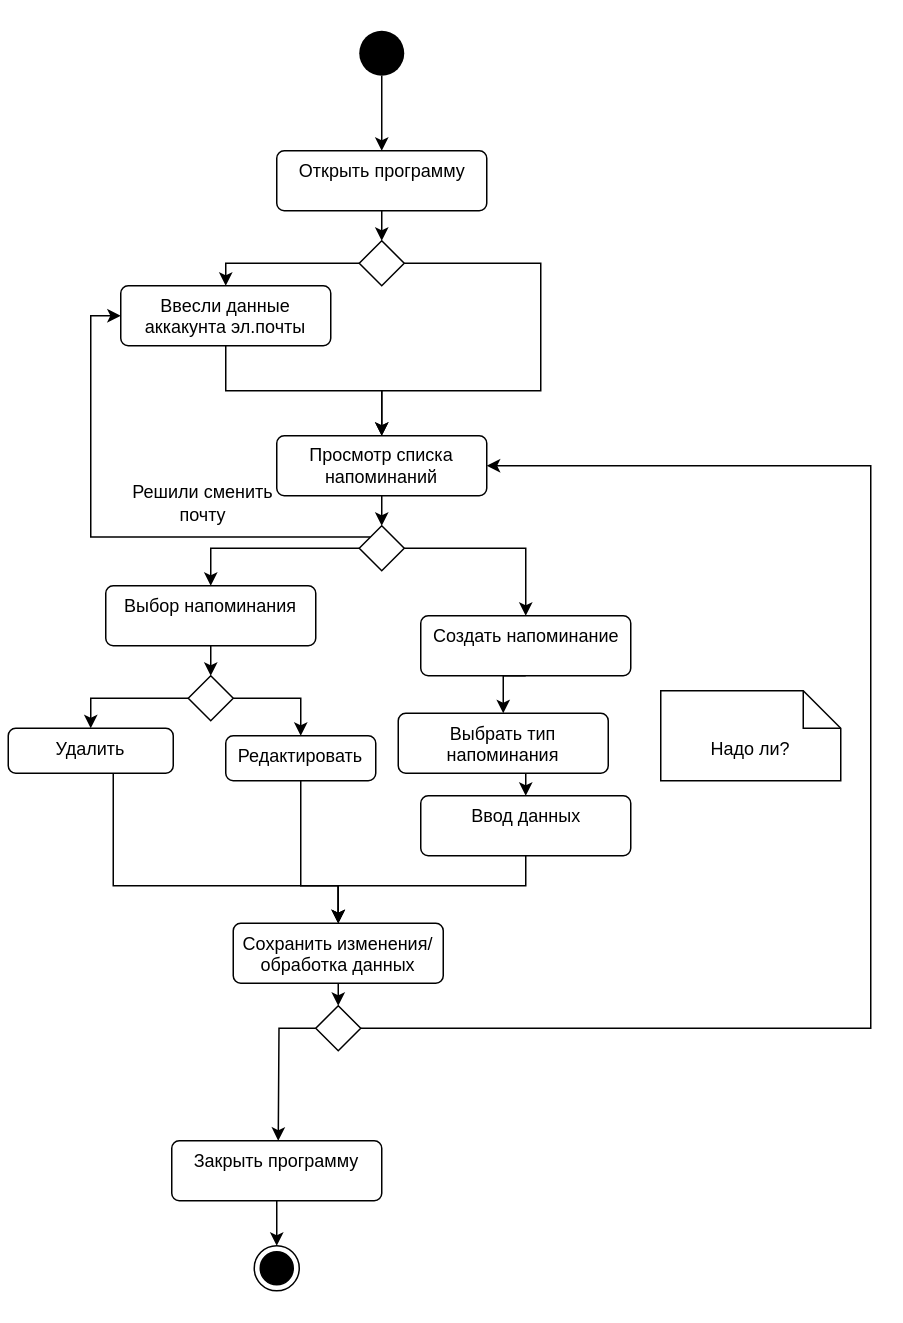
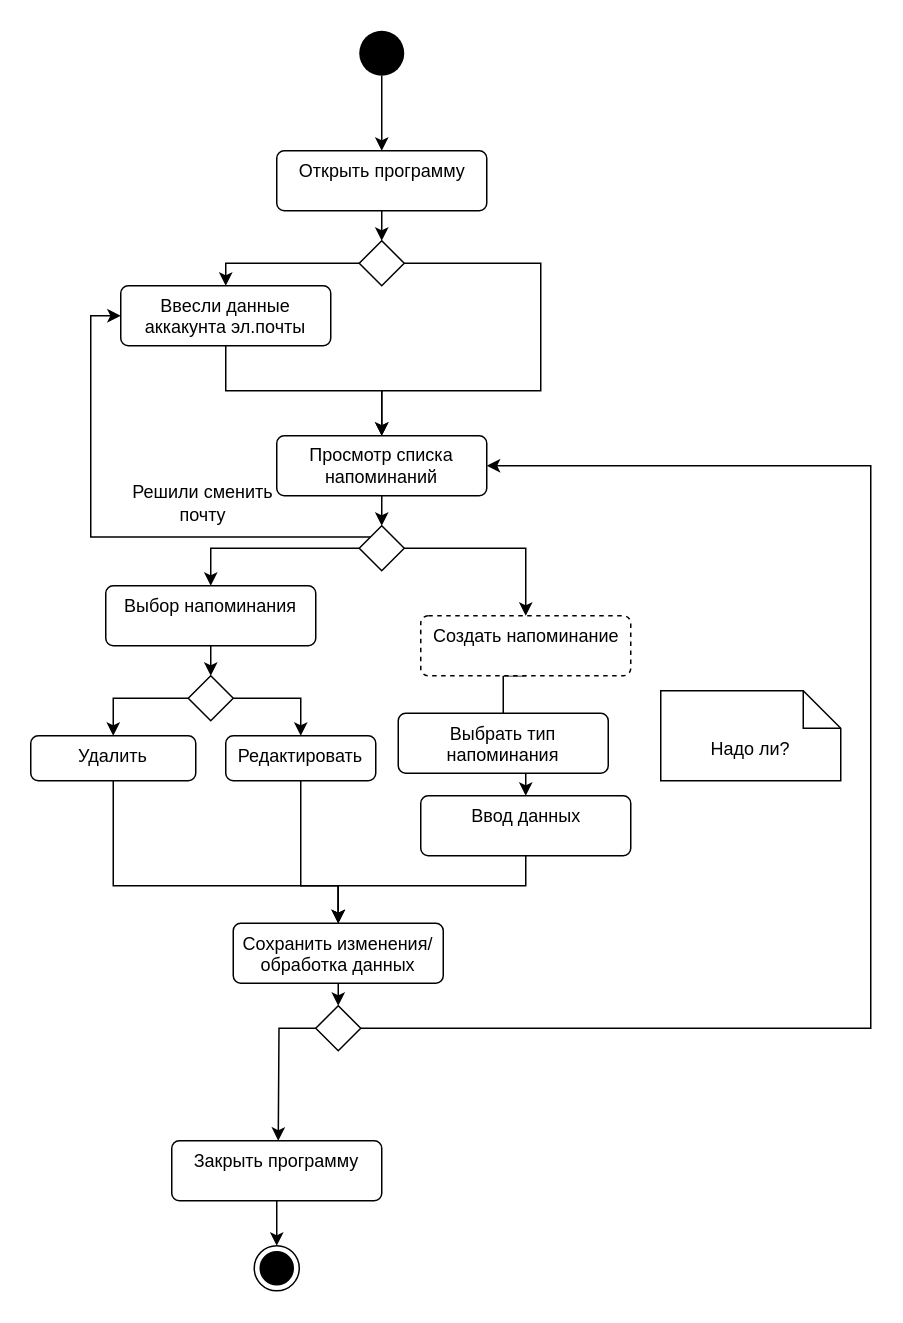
node "Создать напоминание": style solid -> dashed
edge "Создать напоминание" -> "Выбрать тип напоминания": arrowhead classic -> none
node "Удалить": moved (91, 751) -> (113, 758)
